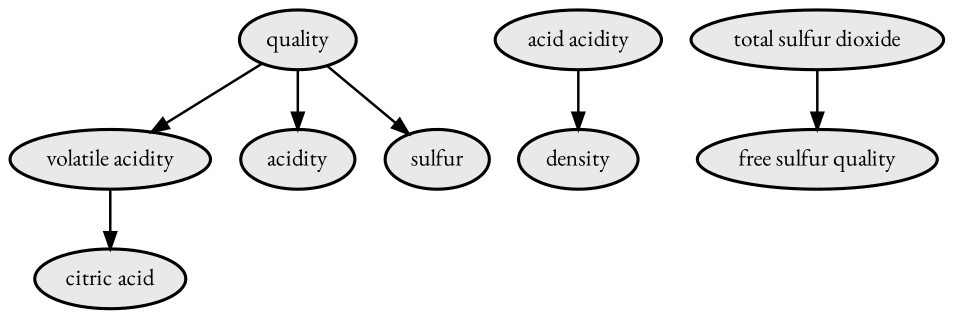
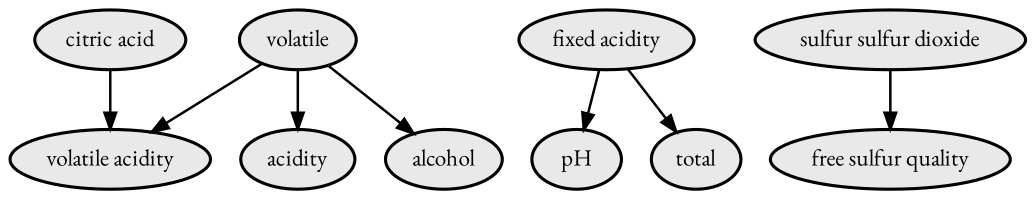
node "quality": label "quality" -> "volatile"
node "acid acidity": label "acid acidity" -> "fixed acidity"
node "total sulfur dioxide": label "total sulfur dioxide" -> "sulfur sulfur dioxide"
node "sulfur": label "sulfur" -> "alcohol"
node "pH": added
node "density": label "density" -> "total"
edge "volatile acidity" -> "citric acid": reversed
